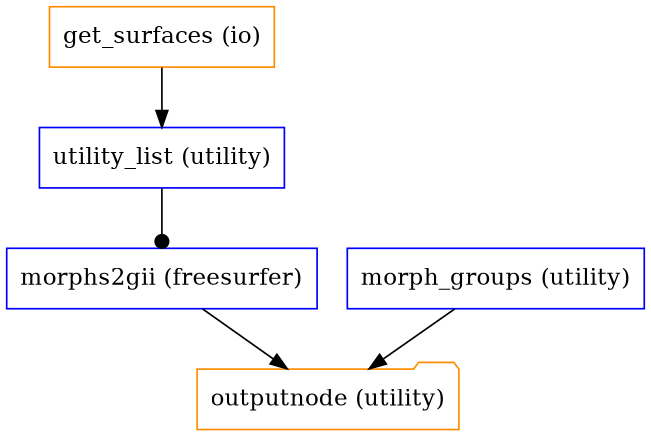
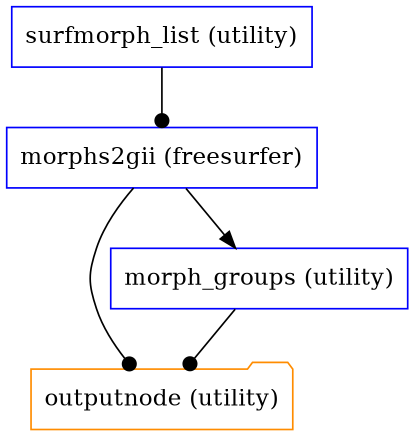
node "get_surfaces (io)": removed
node "utility_list (utility)": label "utility_list (utility)" -> "surfmorph_list (utility)"
edge "morphs2gii (freesurfer)" -> "morph_groups (utility)": added
edge "morphs2gii (freesurfer)" -> "outputnode (utility)": arrowhead normal -> dot
edge "morph_groups (utility)" -> "outputnode (utility)": arrowhead normal -> dot
